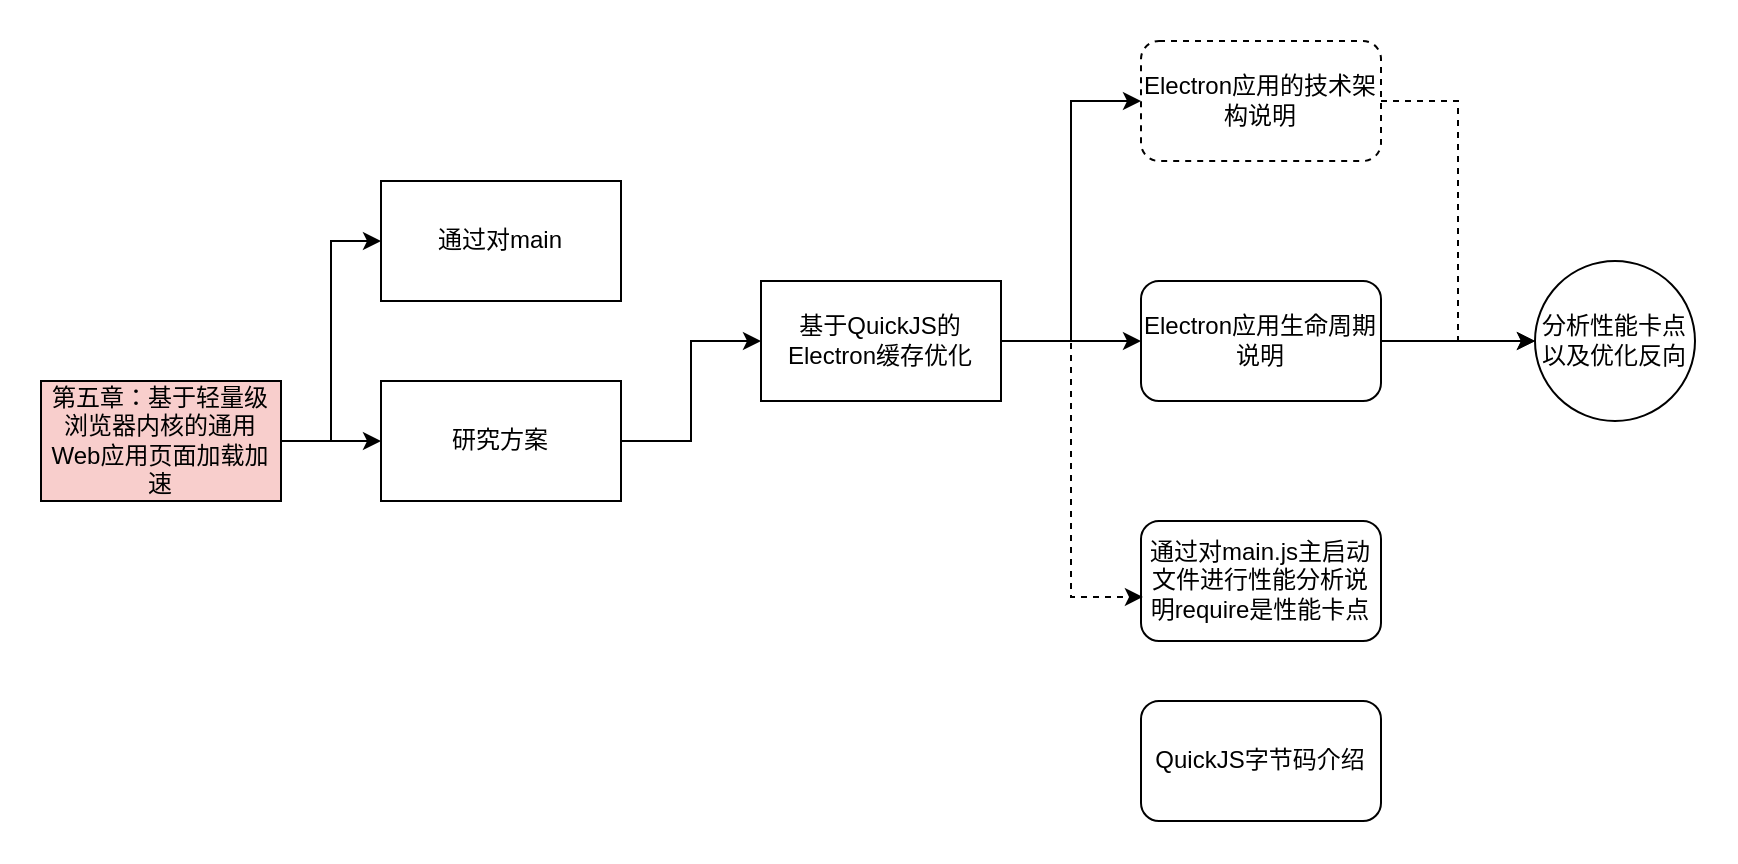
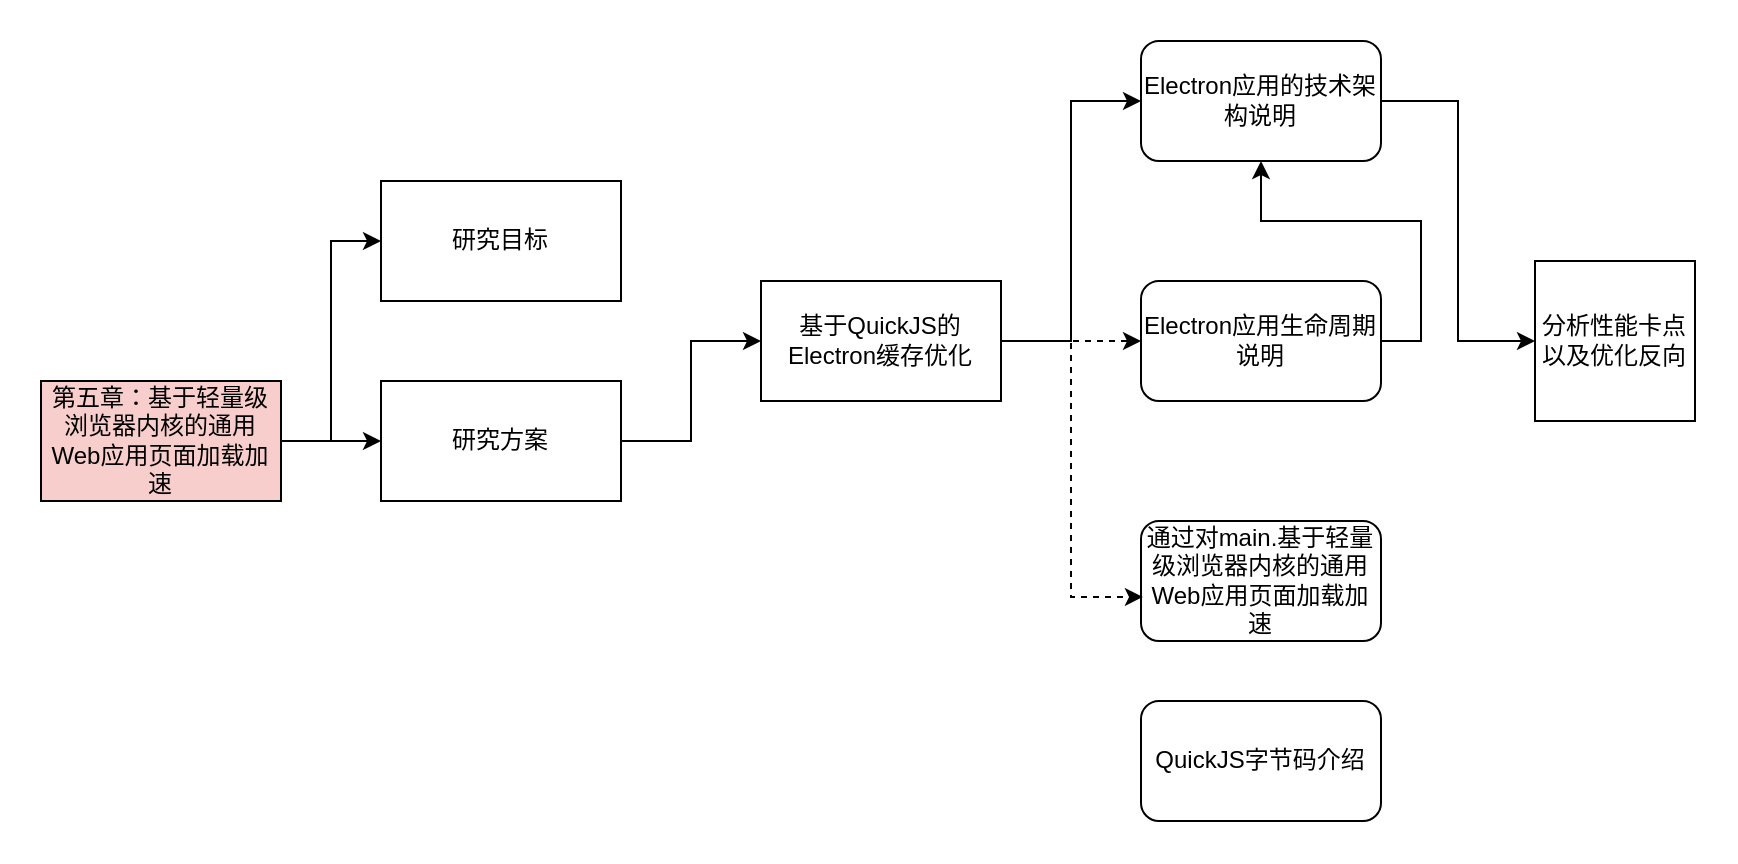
node "Electron应用的技术架构说明": style dashed -> solid
edge "Electron应用的技术架构说明" -> "分析性能卡点以及优化反向": style dashed -> solid
node "通过对main": label "通过对main" -> "研究目标"
edge "基于QuickJS的Electron缓存优化" -> "Electron应用生命周期说明": style solid -> dashed
edge "Electron应用生命周期说明" -> "分析性能卡点以及优化反向": now "Electron应用生命周期说明" -> "Electron应用的技术架构说明"
node "分析性能卡点以及优化反向": shape ellipse -> rectangle
node "通过对main.js主启动文件进行性能分析说明require是性能卡点": label "通过对main.js主启动文件进行性能分析说明require是性能卡点" -> "通过对main.基于轻量级浏览器内核的通用Web应用页面加载加速"
